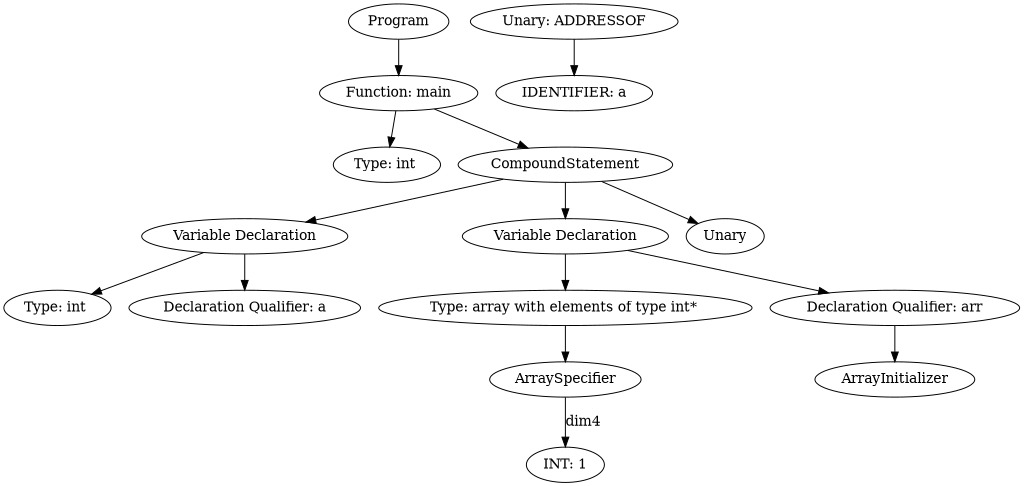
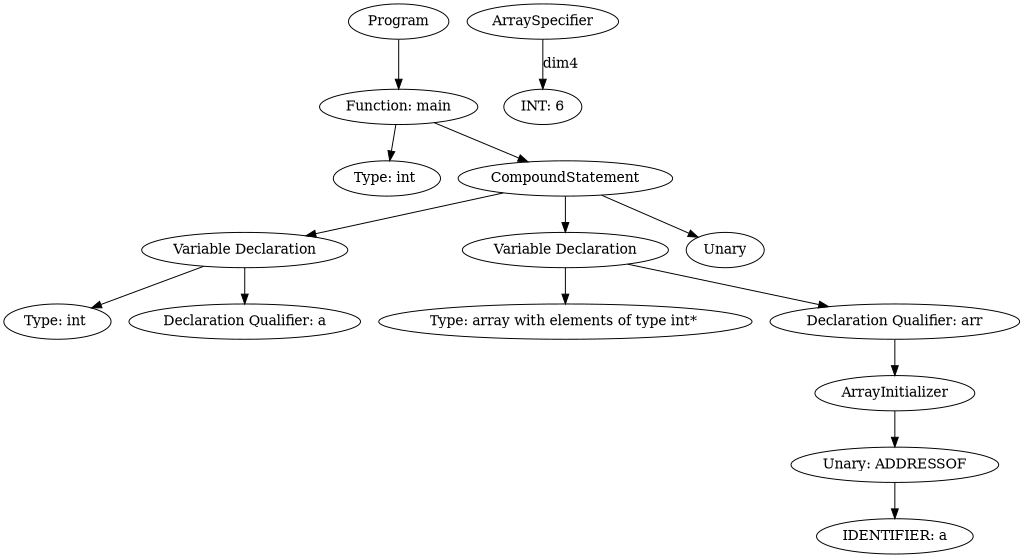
edge "Type: array with elements of type int*" -> "ArraySpecifier": removed
edge "ArrayInitializer" -> "Unary: ADDRESSOF": added
node "INT: 1": label "INT: 1" -> "INT: 6"
